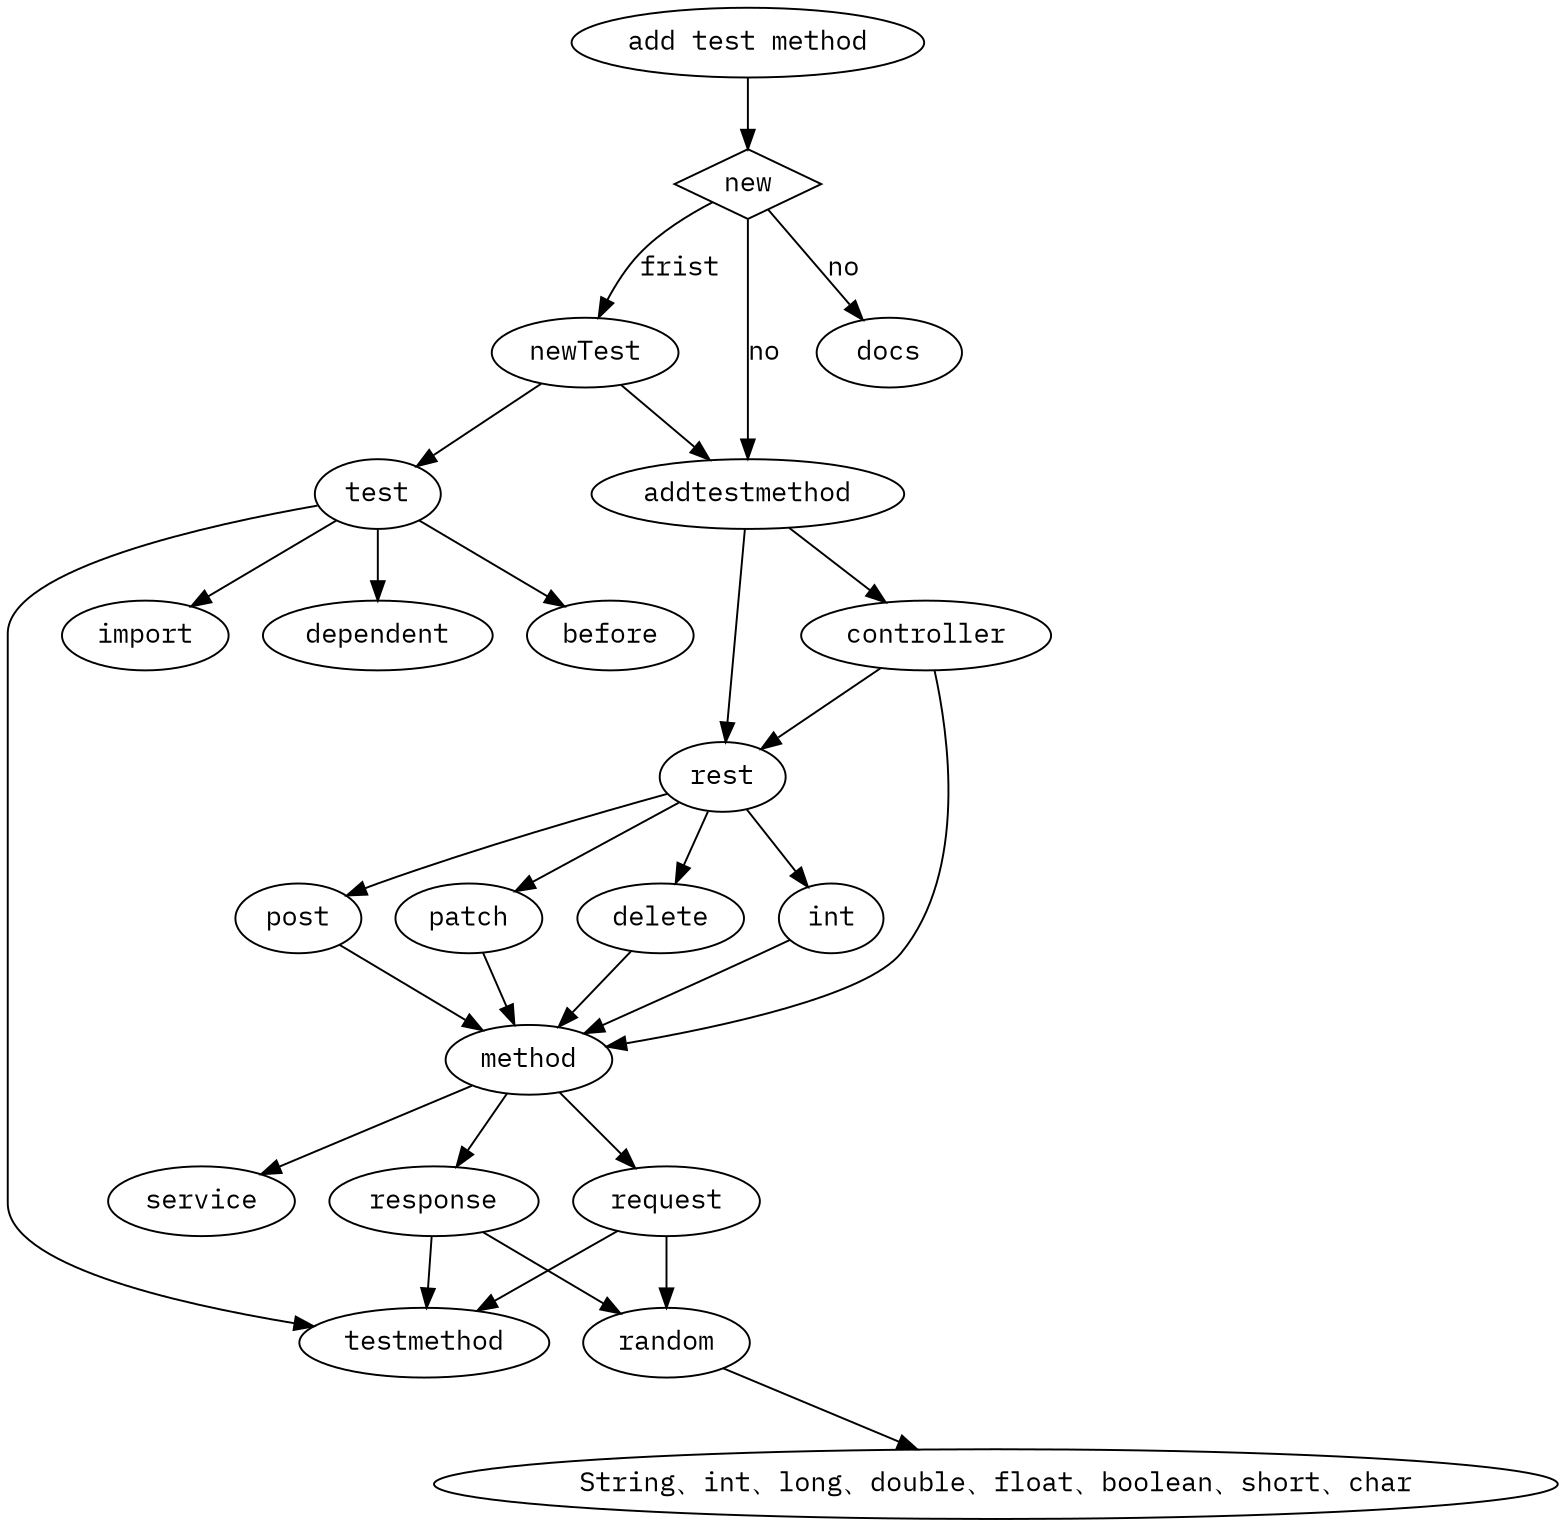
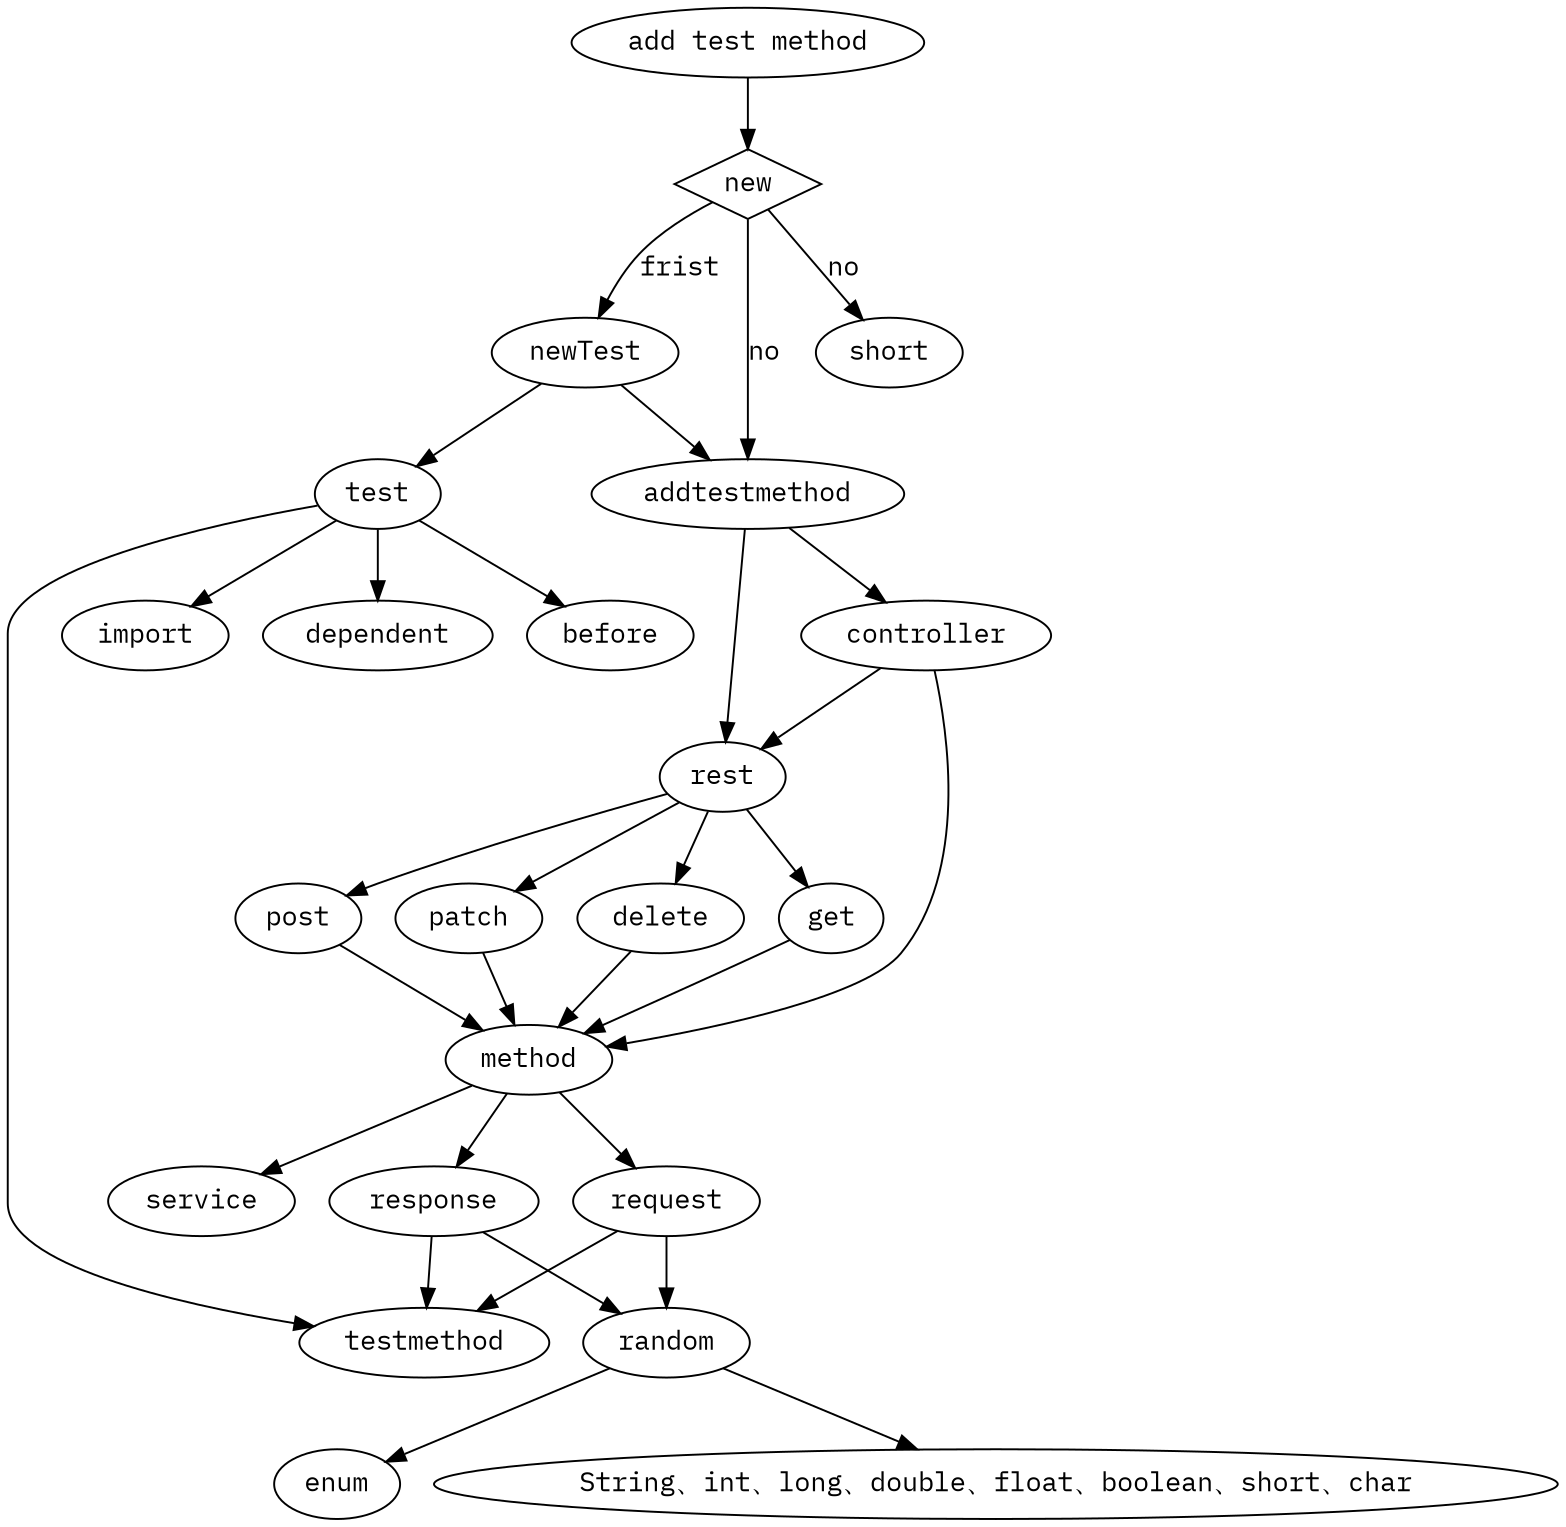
node "docs": label "docs" -> "short"
node "int": label "int" -> "get"
node "enum": added
